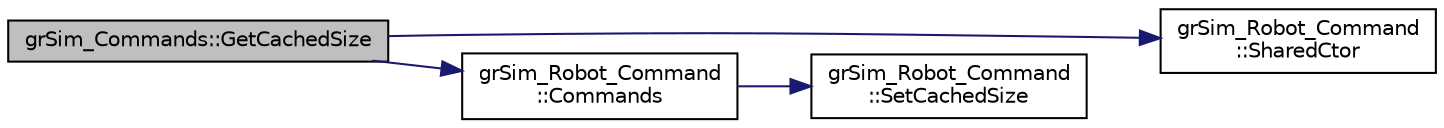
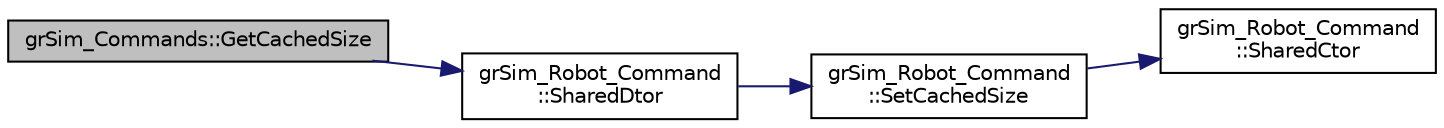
edge "grSim_Commands::GetCachedSize" -> "grSim_Robot_Command ::SharedCtor": now "grSim_Robot_Command ::SetCachedSize" -> "grSim_Robot_Command ::SharedCtor"
node "grSim_Robot_Command ::Commands": label "grSim_Robot_Command ::Commands" -> "grSim_Robot_Command ::SharedDtor"
